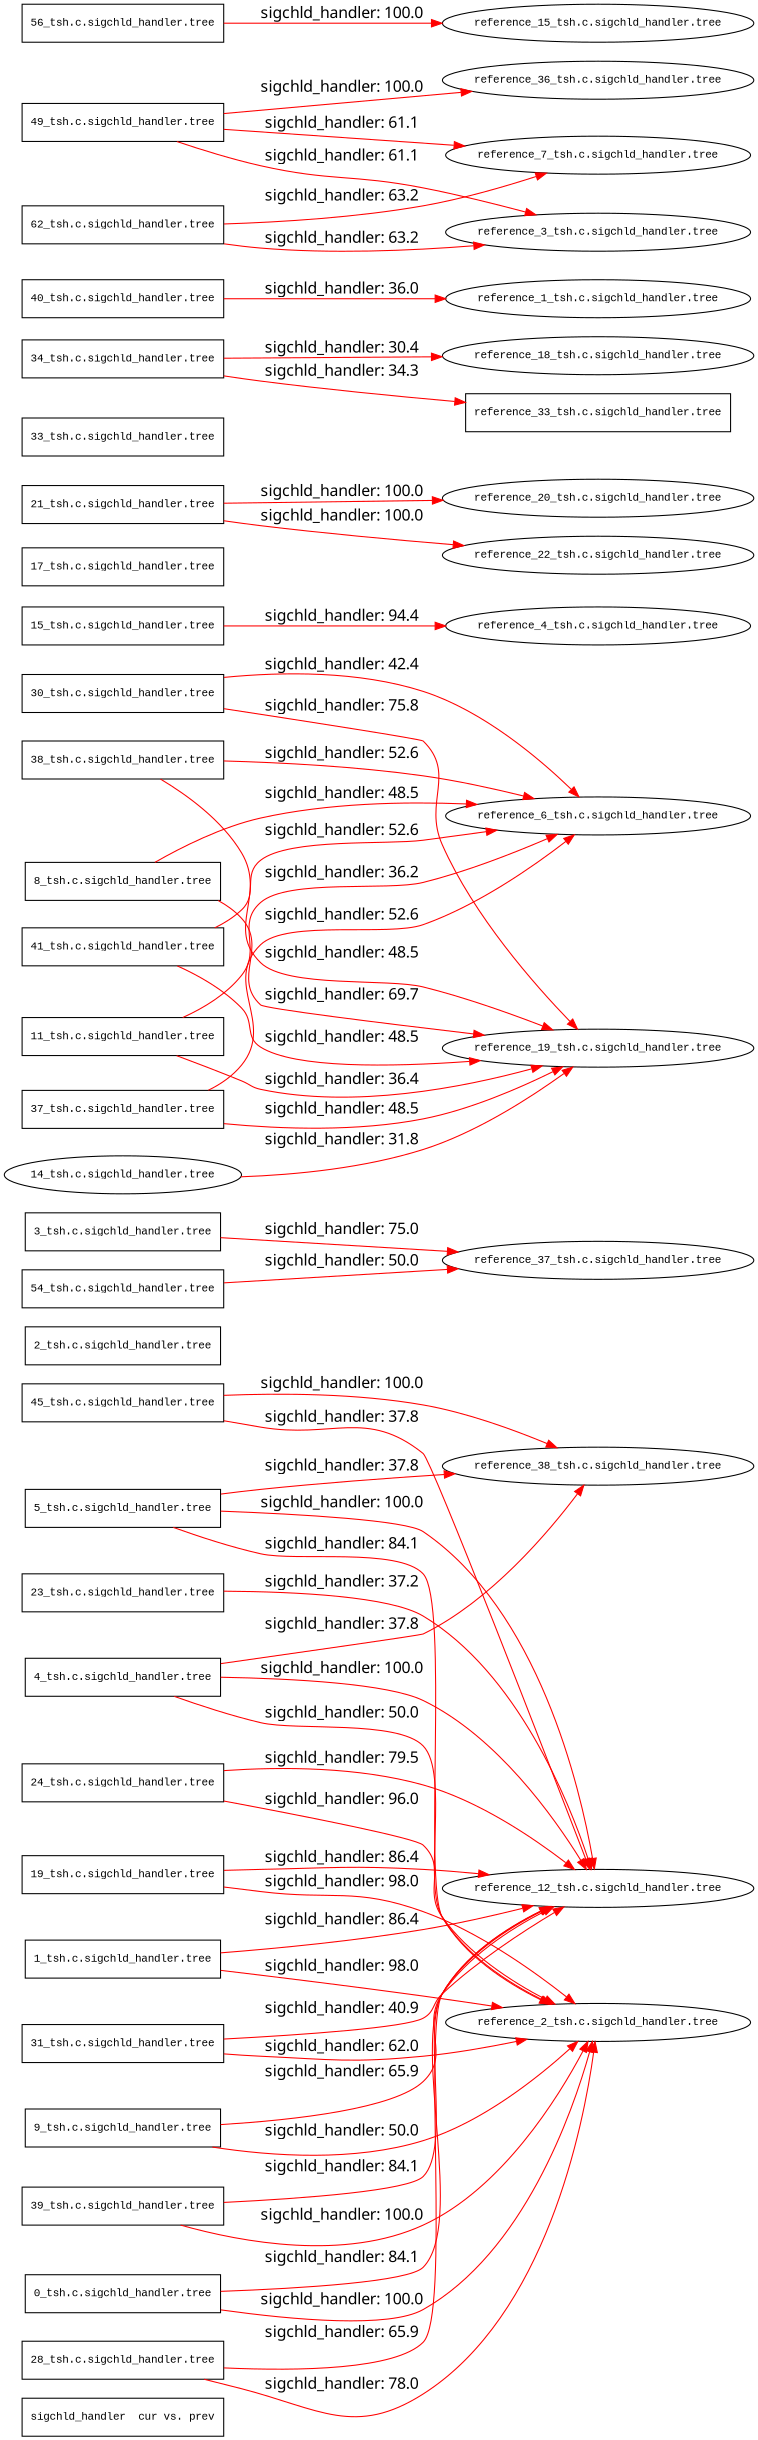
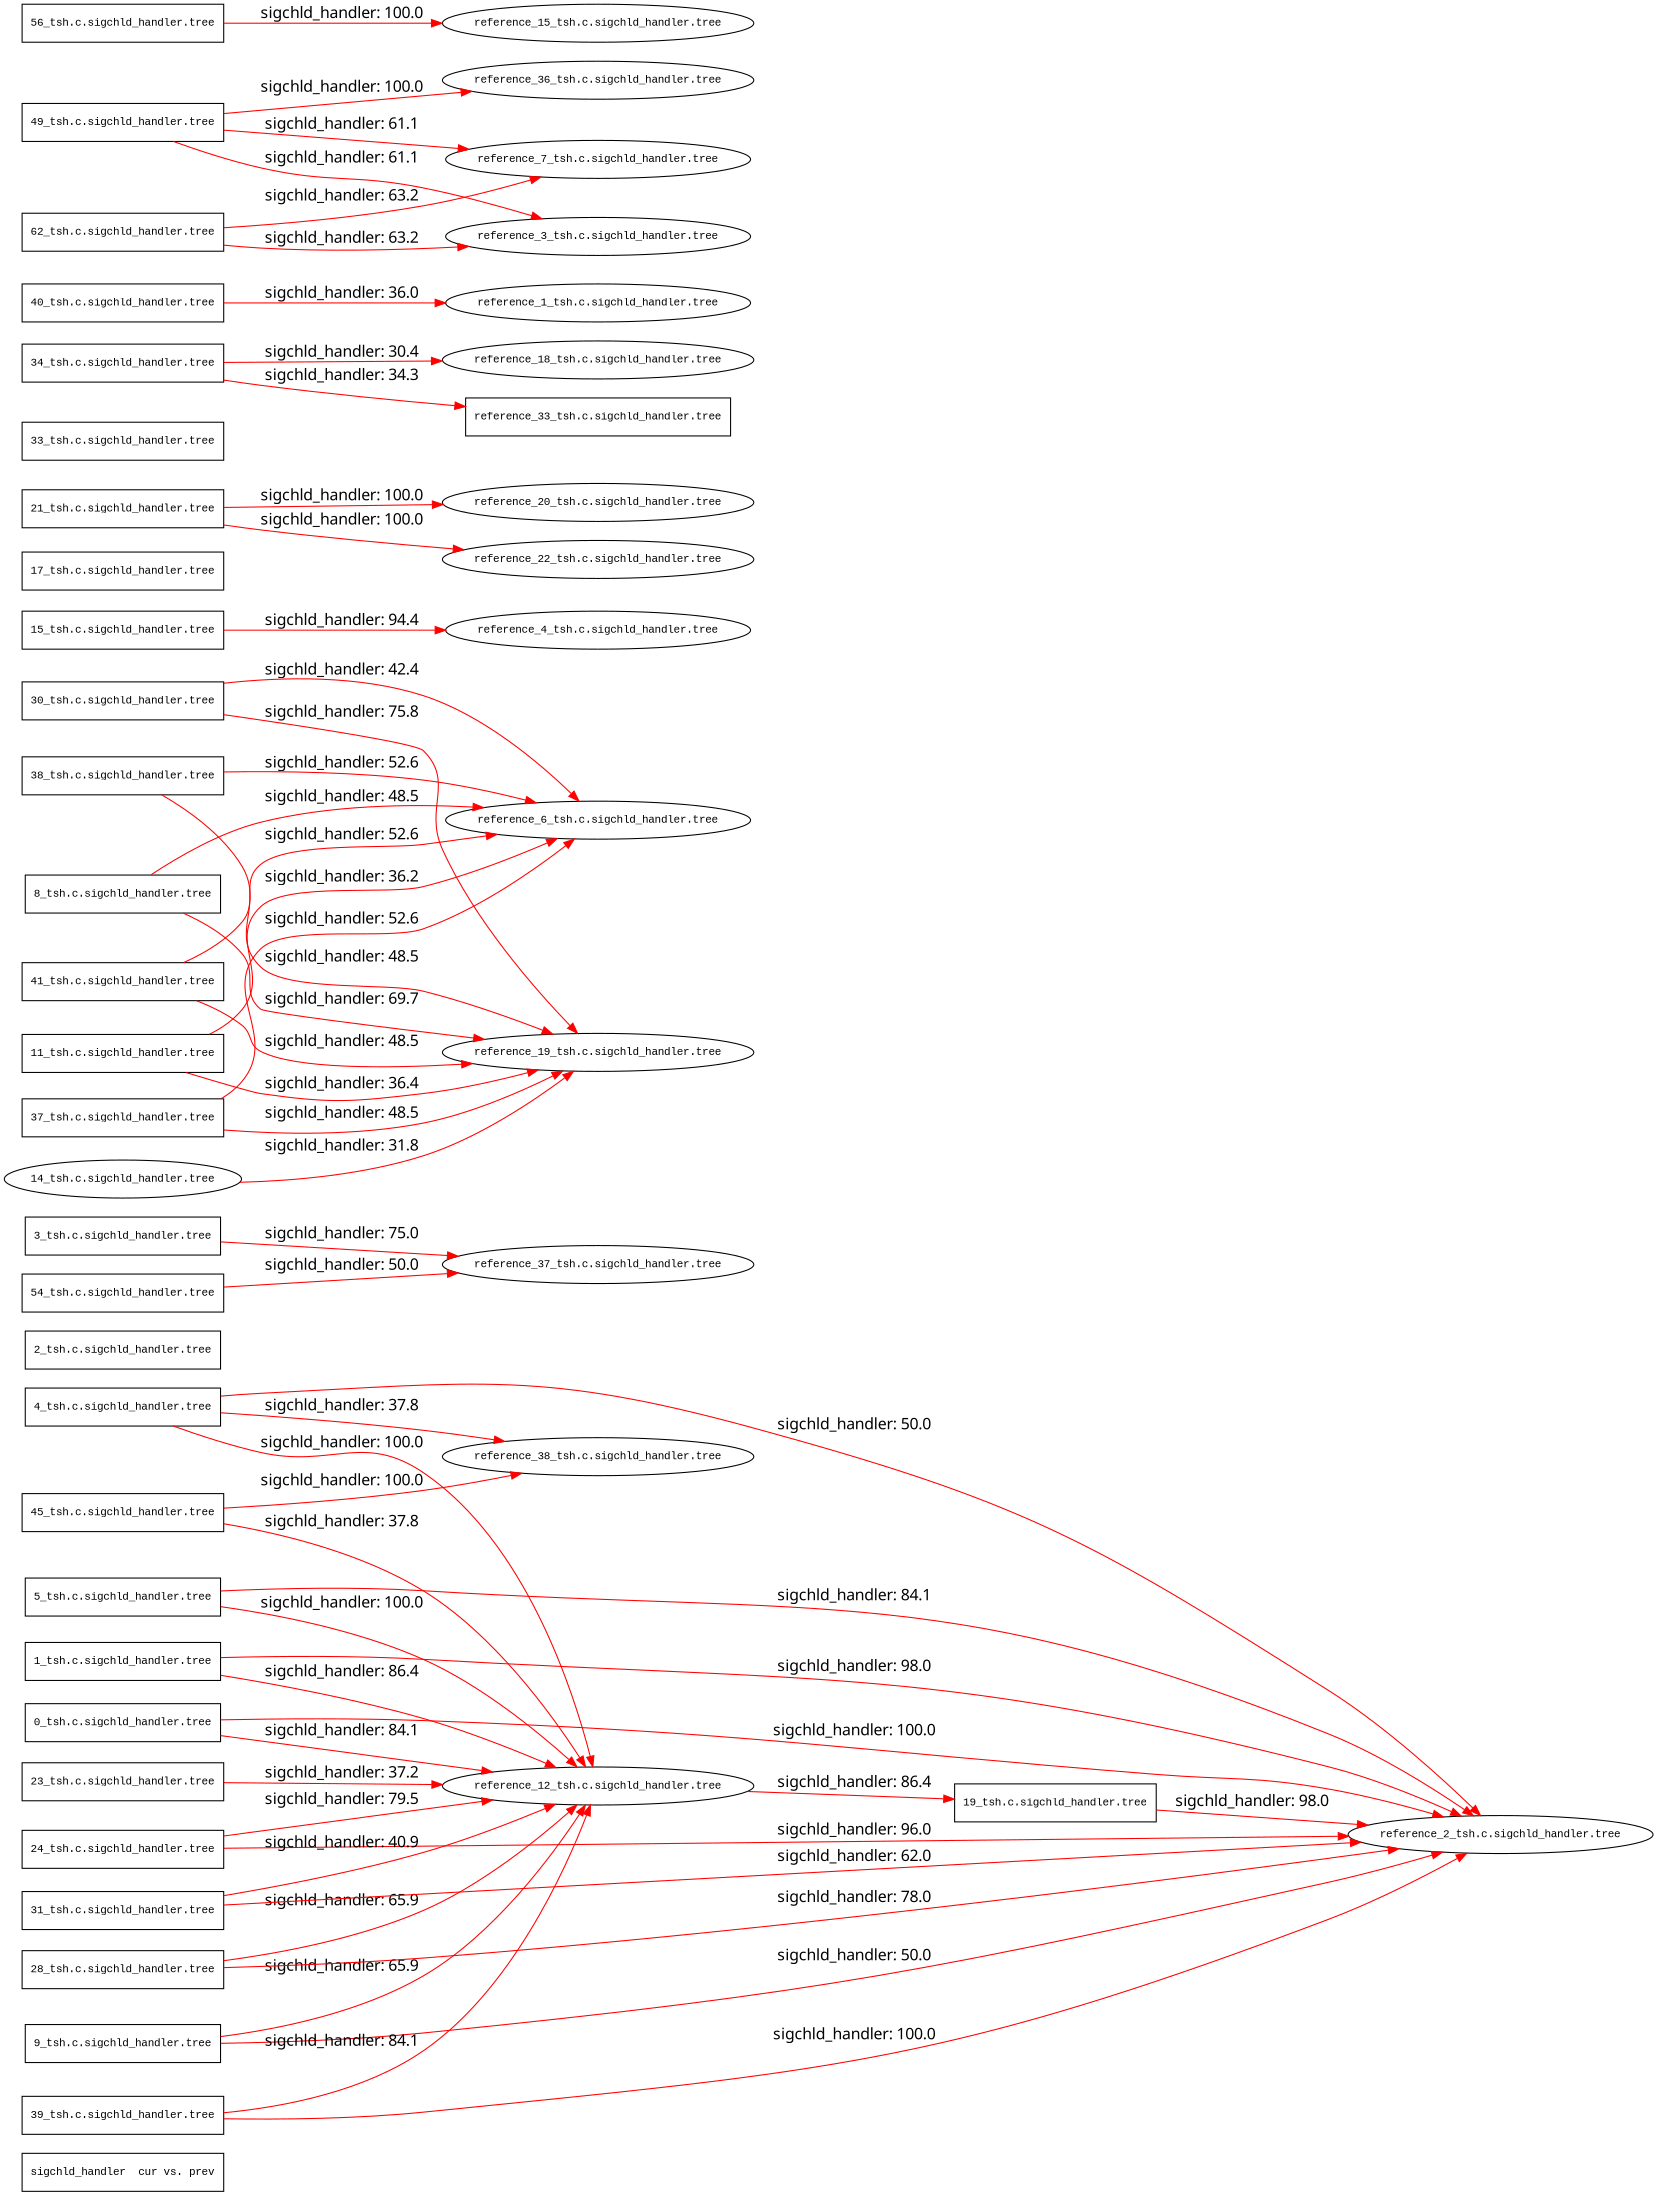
edge "5_tsh.c.sigchld_handler.tree" -> "reference_38_tsh.c.sigchld_handler.tree": removed, label "sigchld_handler: 37.8"
edge "19_tsh.c.sigchld_handler.tree" -> "reference_12_tsh.c.sigchld_handler.tree": reversed
